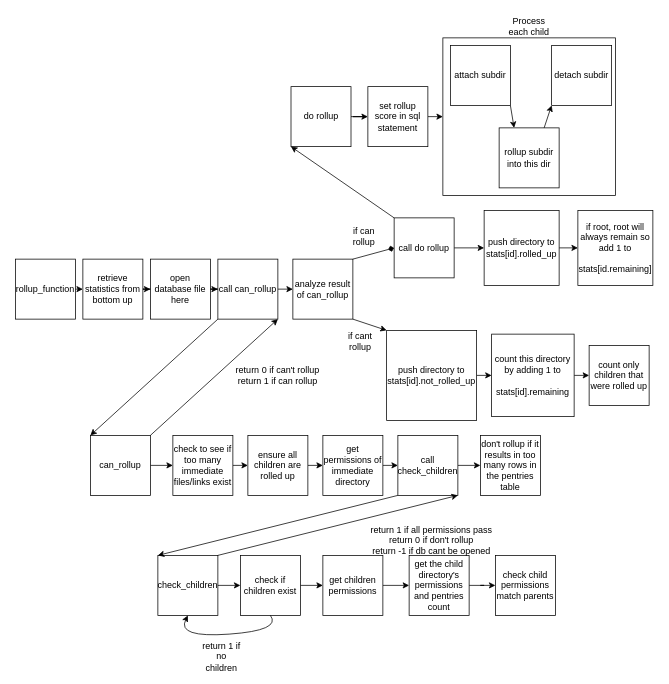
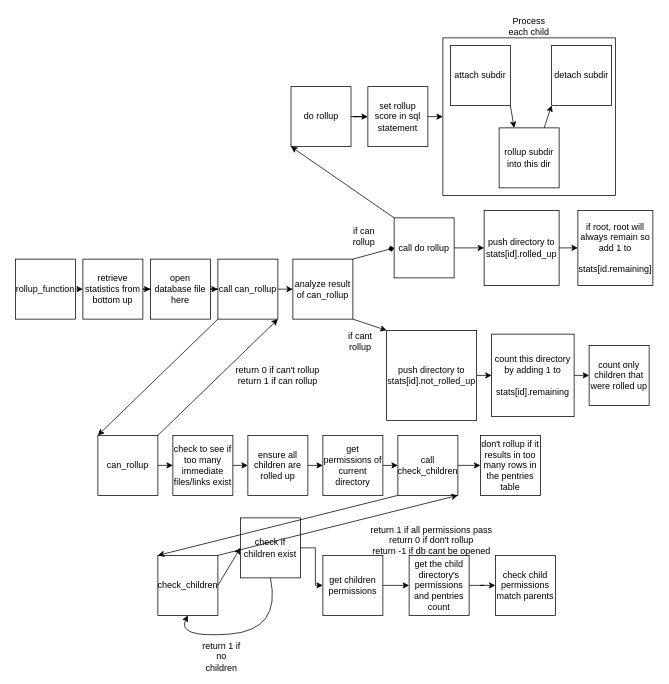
node "can_rollup": moved (120, 465) -> (128, 465)
node "get permissions of immediate directory": label "get permissions of immediate directory" -> "get permissions of current directory"
node "check if children exist": moved (270, 585) -> (270, 548)
